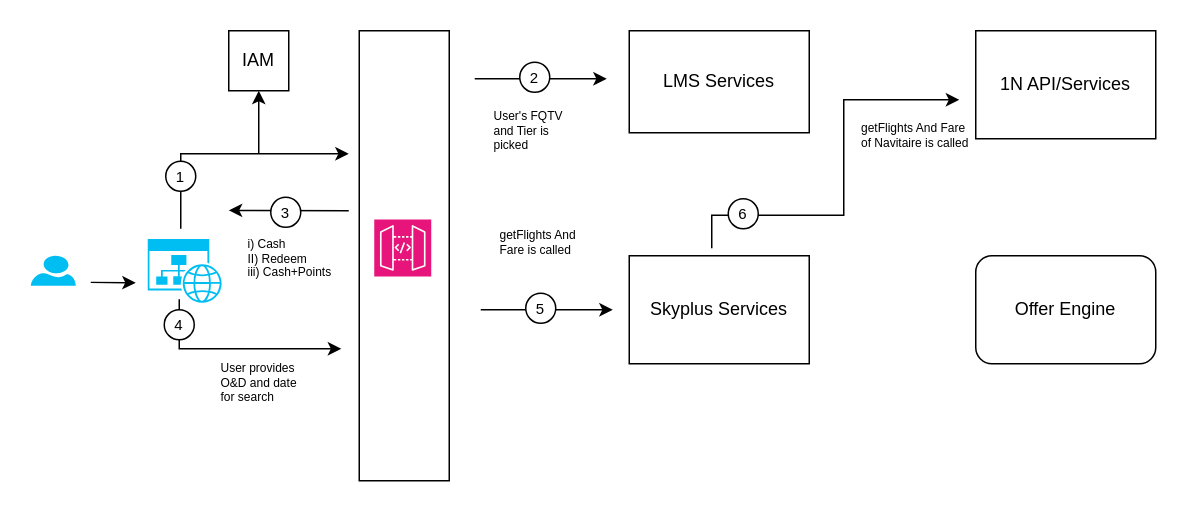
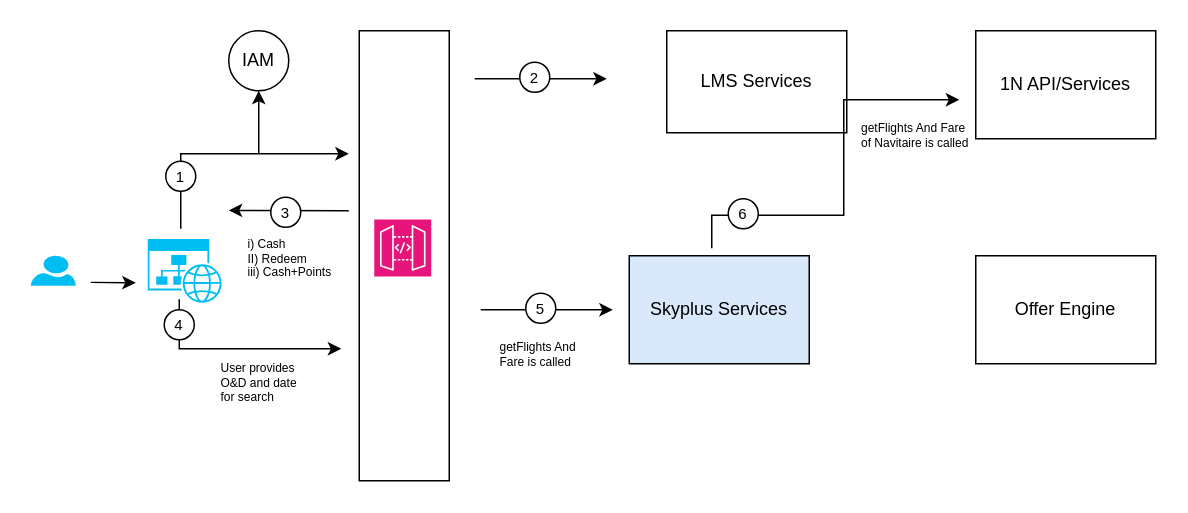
node "IAM": shape rectangle -> ellipse
node "LMS Services": moved (719, 82) -> (757, 82)
node "User's FQTV and Tier is picked": removed
node "getFlights And Fare is called": moved (541, 243) -> (541, 356)
node "Skyplus Services": fillcolor #ffffff -> #dae8fc
node "Offer Engine": shape rounded rectangle -> rectangle
